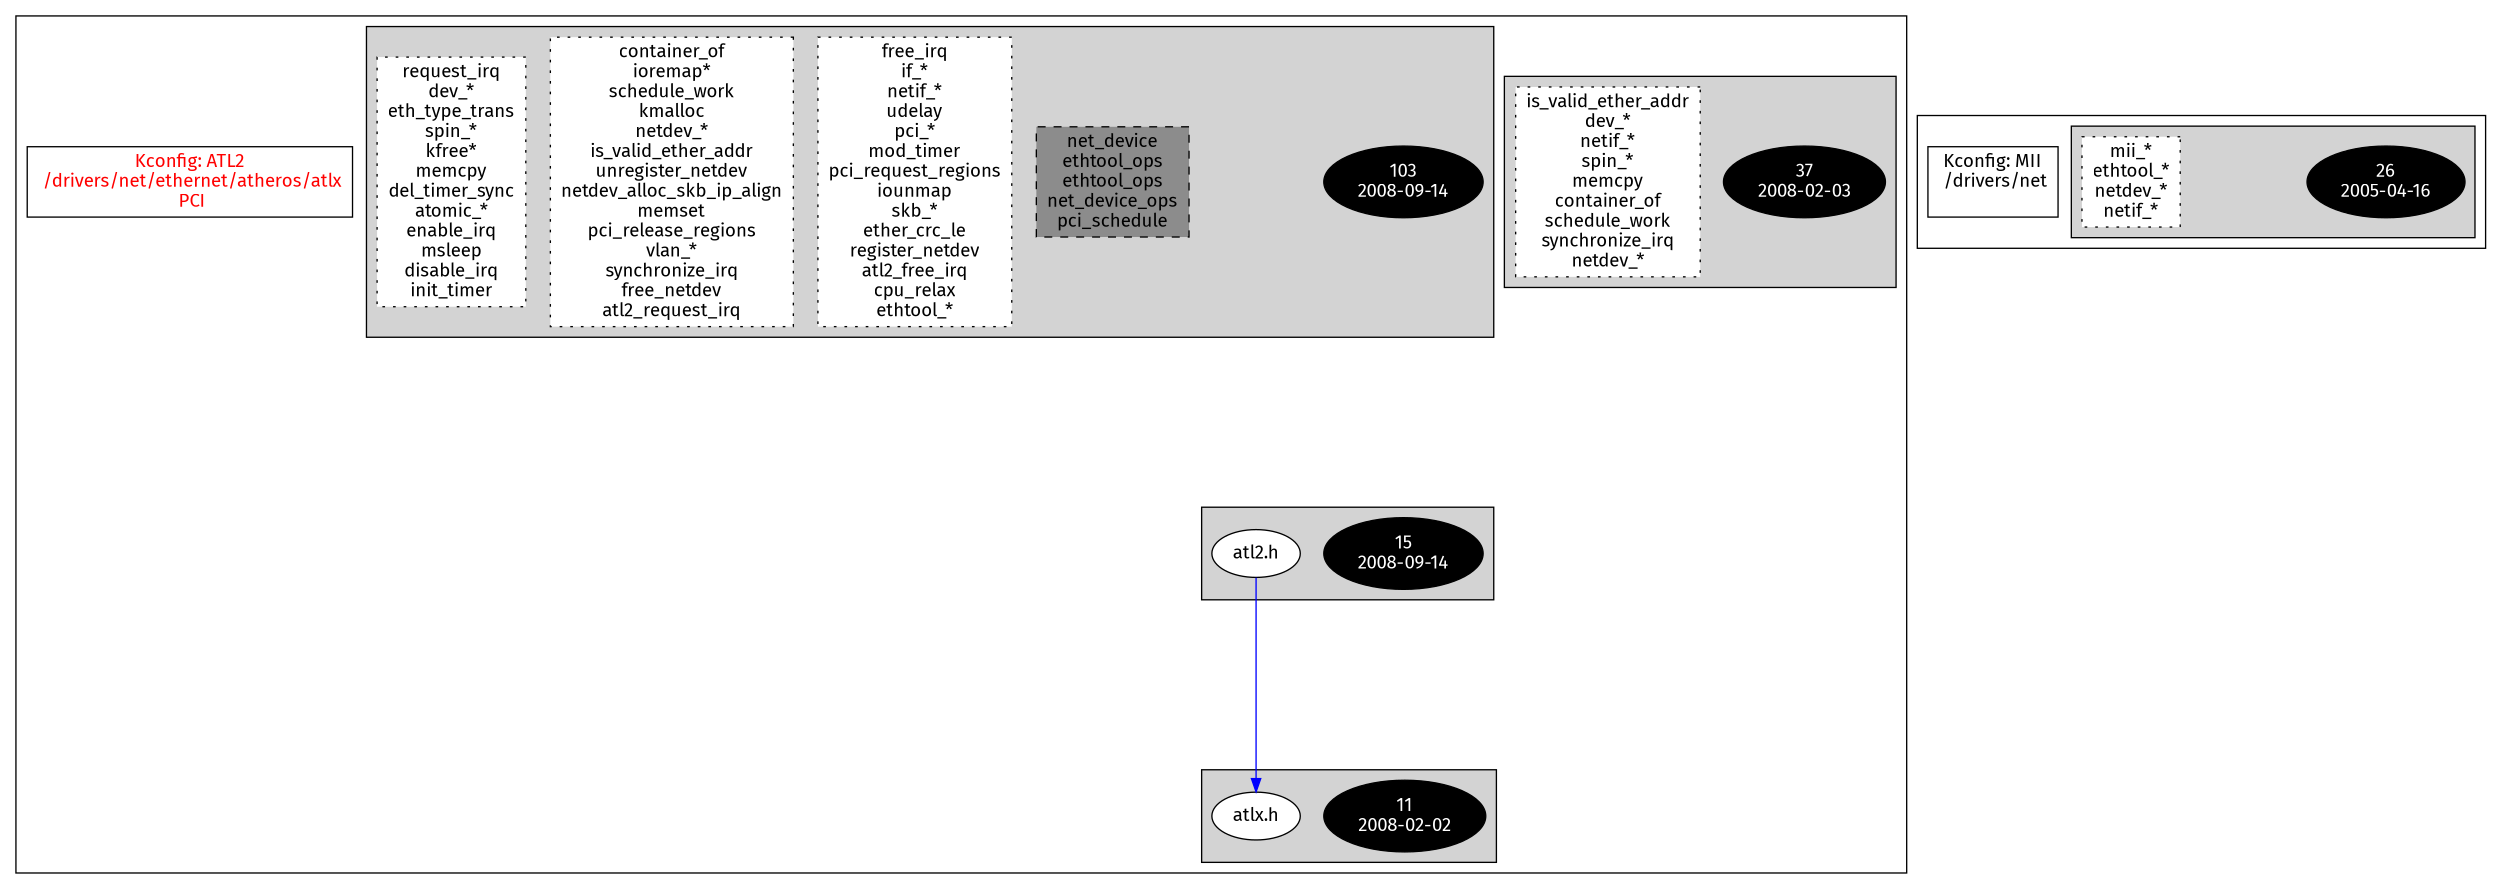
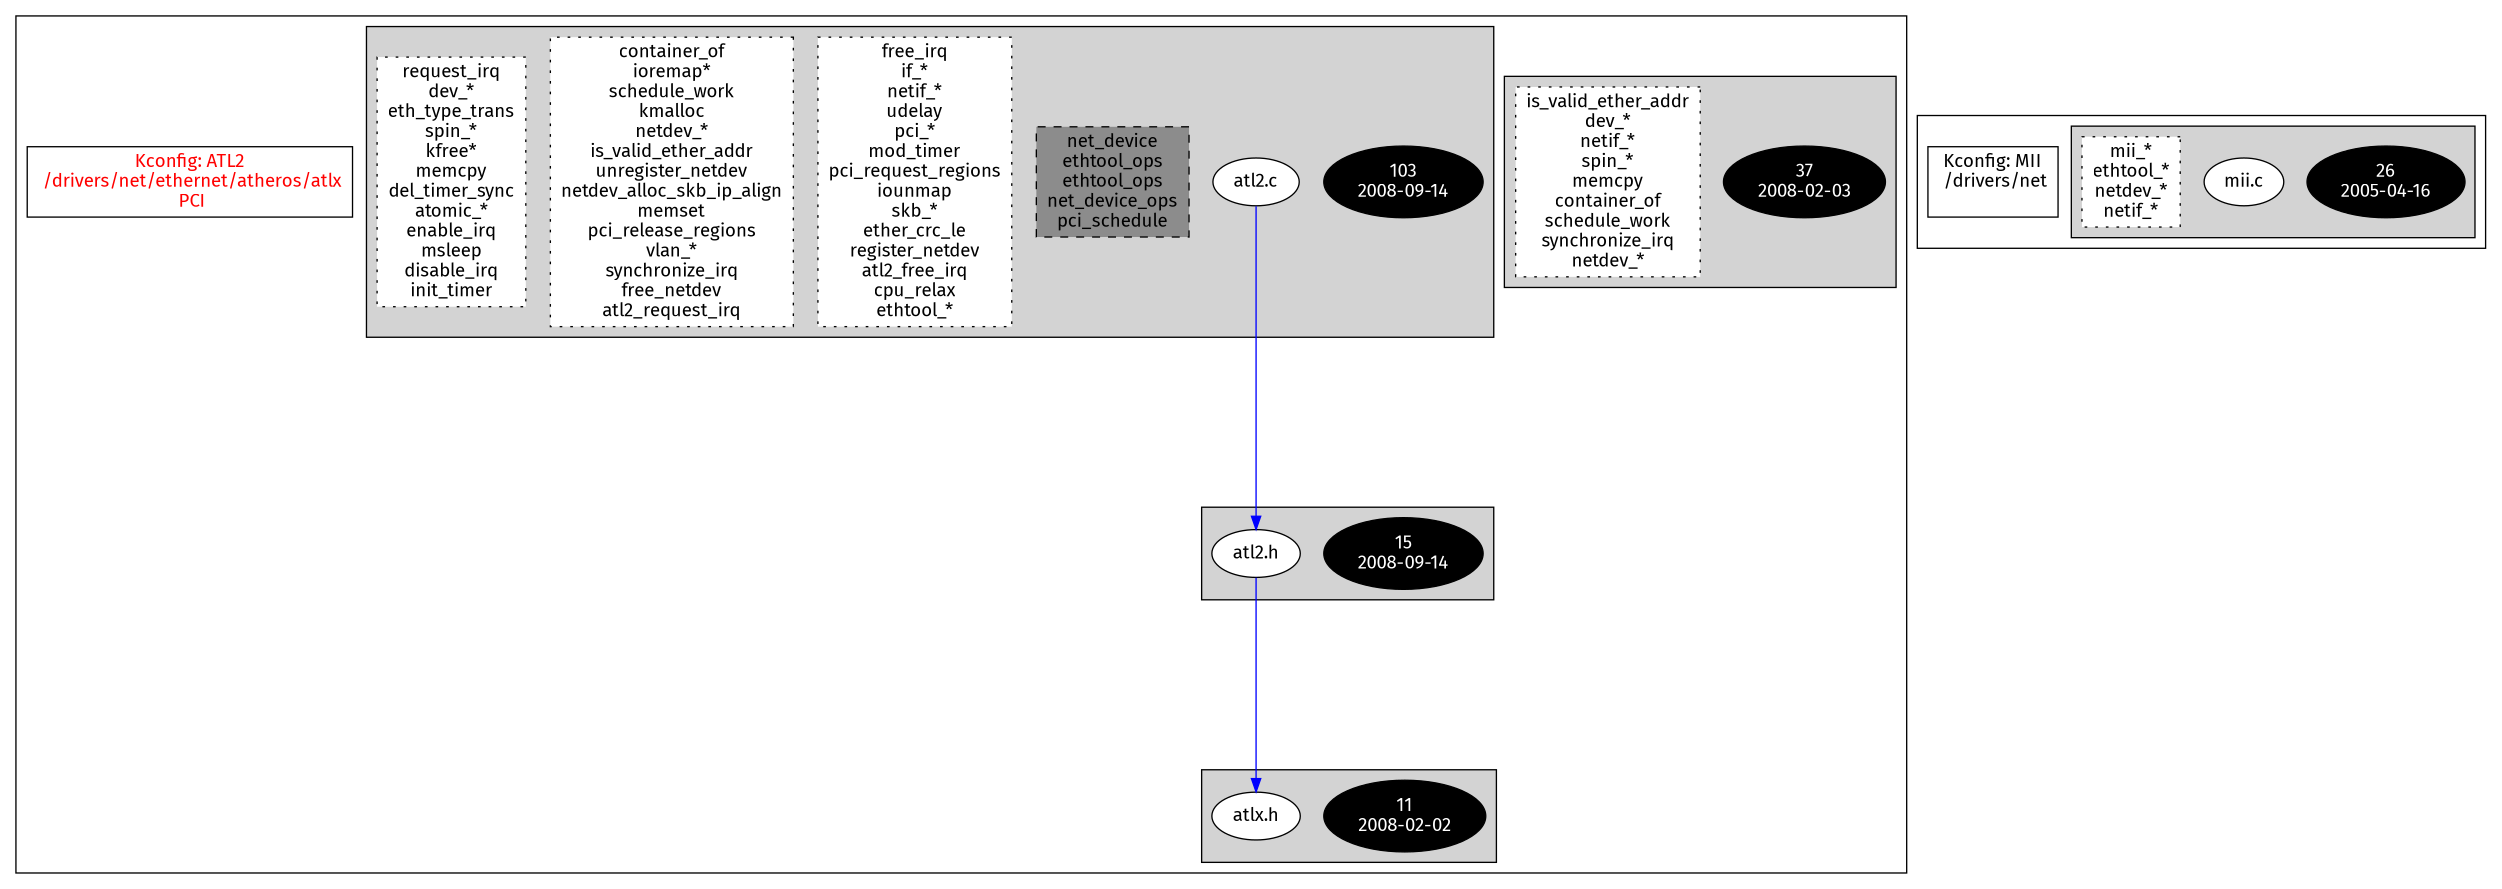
node "atl2.c": added
node "mii.c": added
